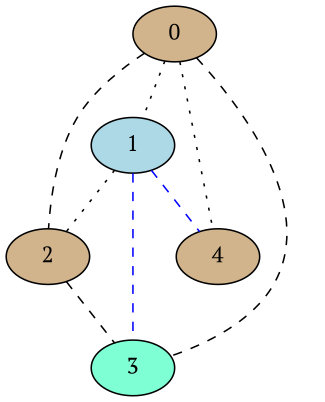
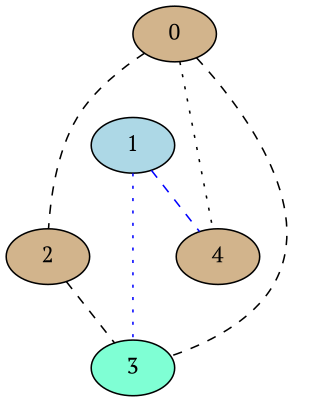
edge "0" -- "1": removed
edge "1" -- "2": removed
edge "1" -- "3": style dashed -> dotted
